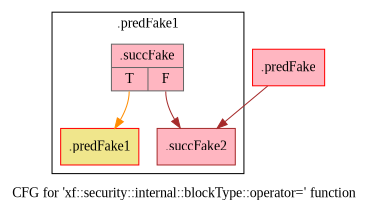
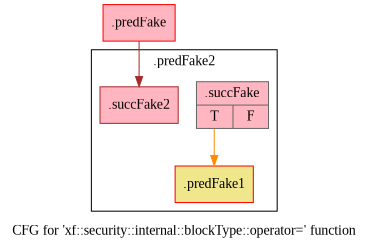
cluster ".predFake1": label ".predFake1" -> ".predFake2"
edge ".succFake" -> ".succFake2": removed
